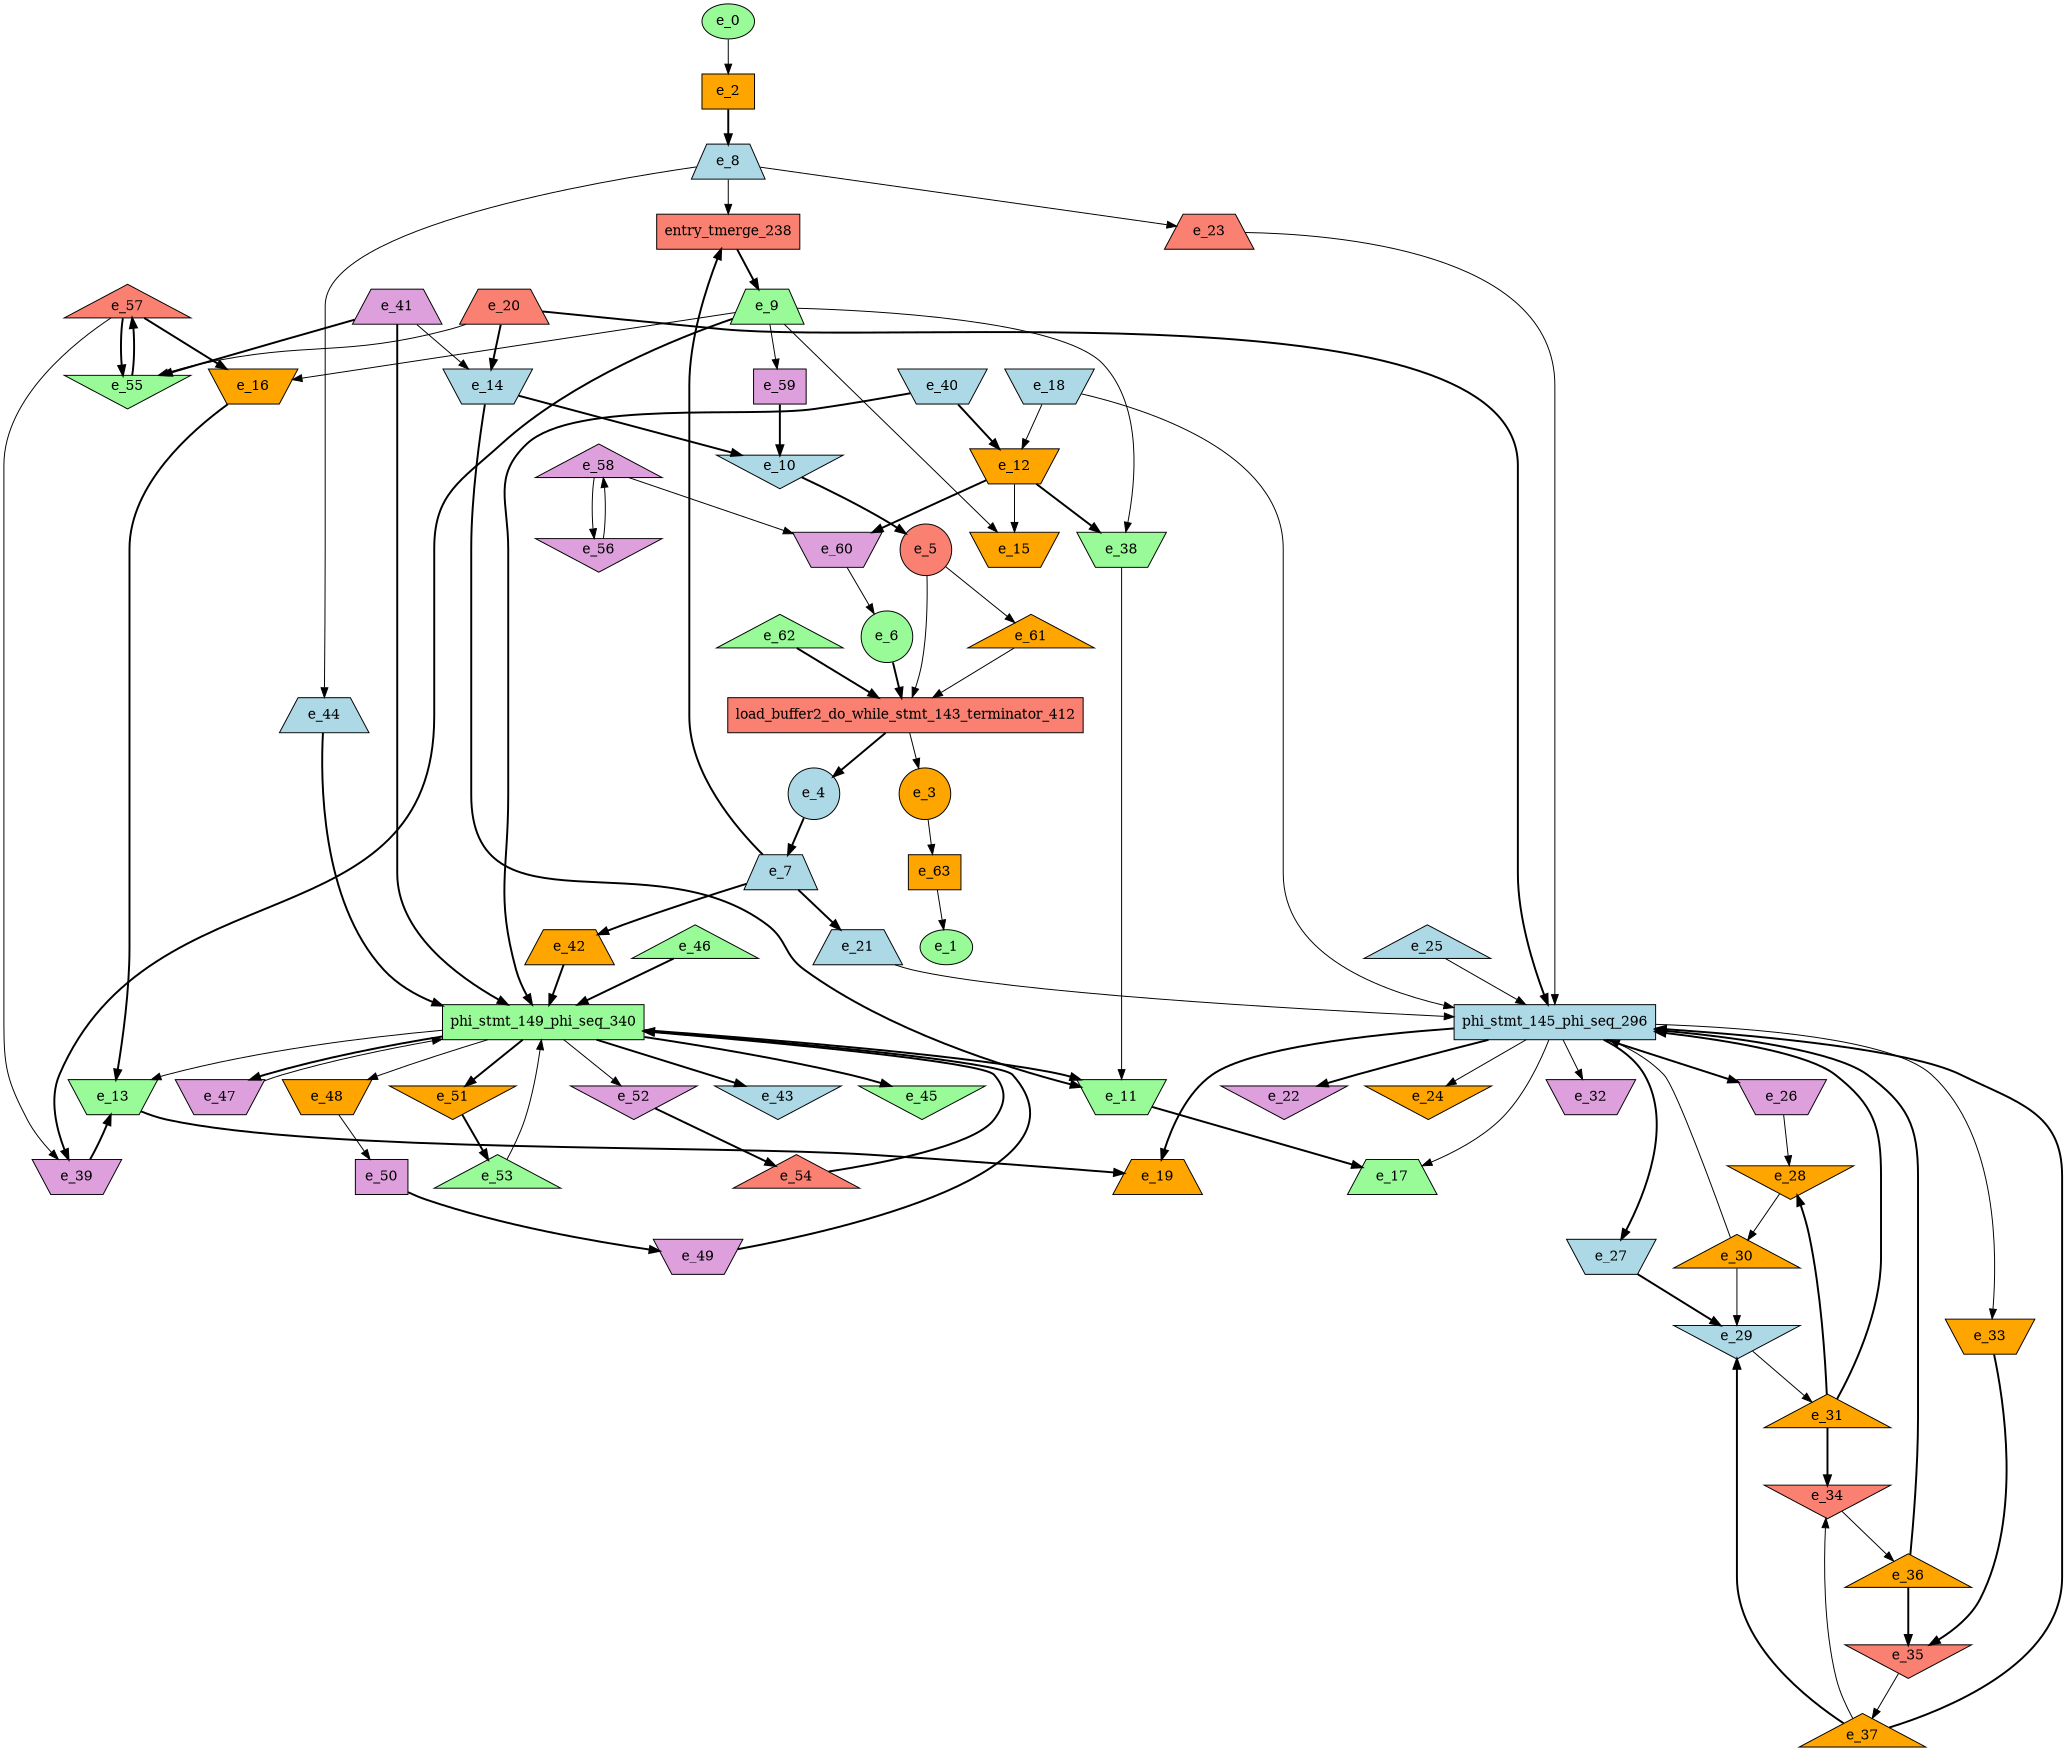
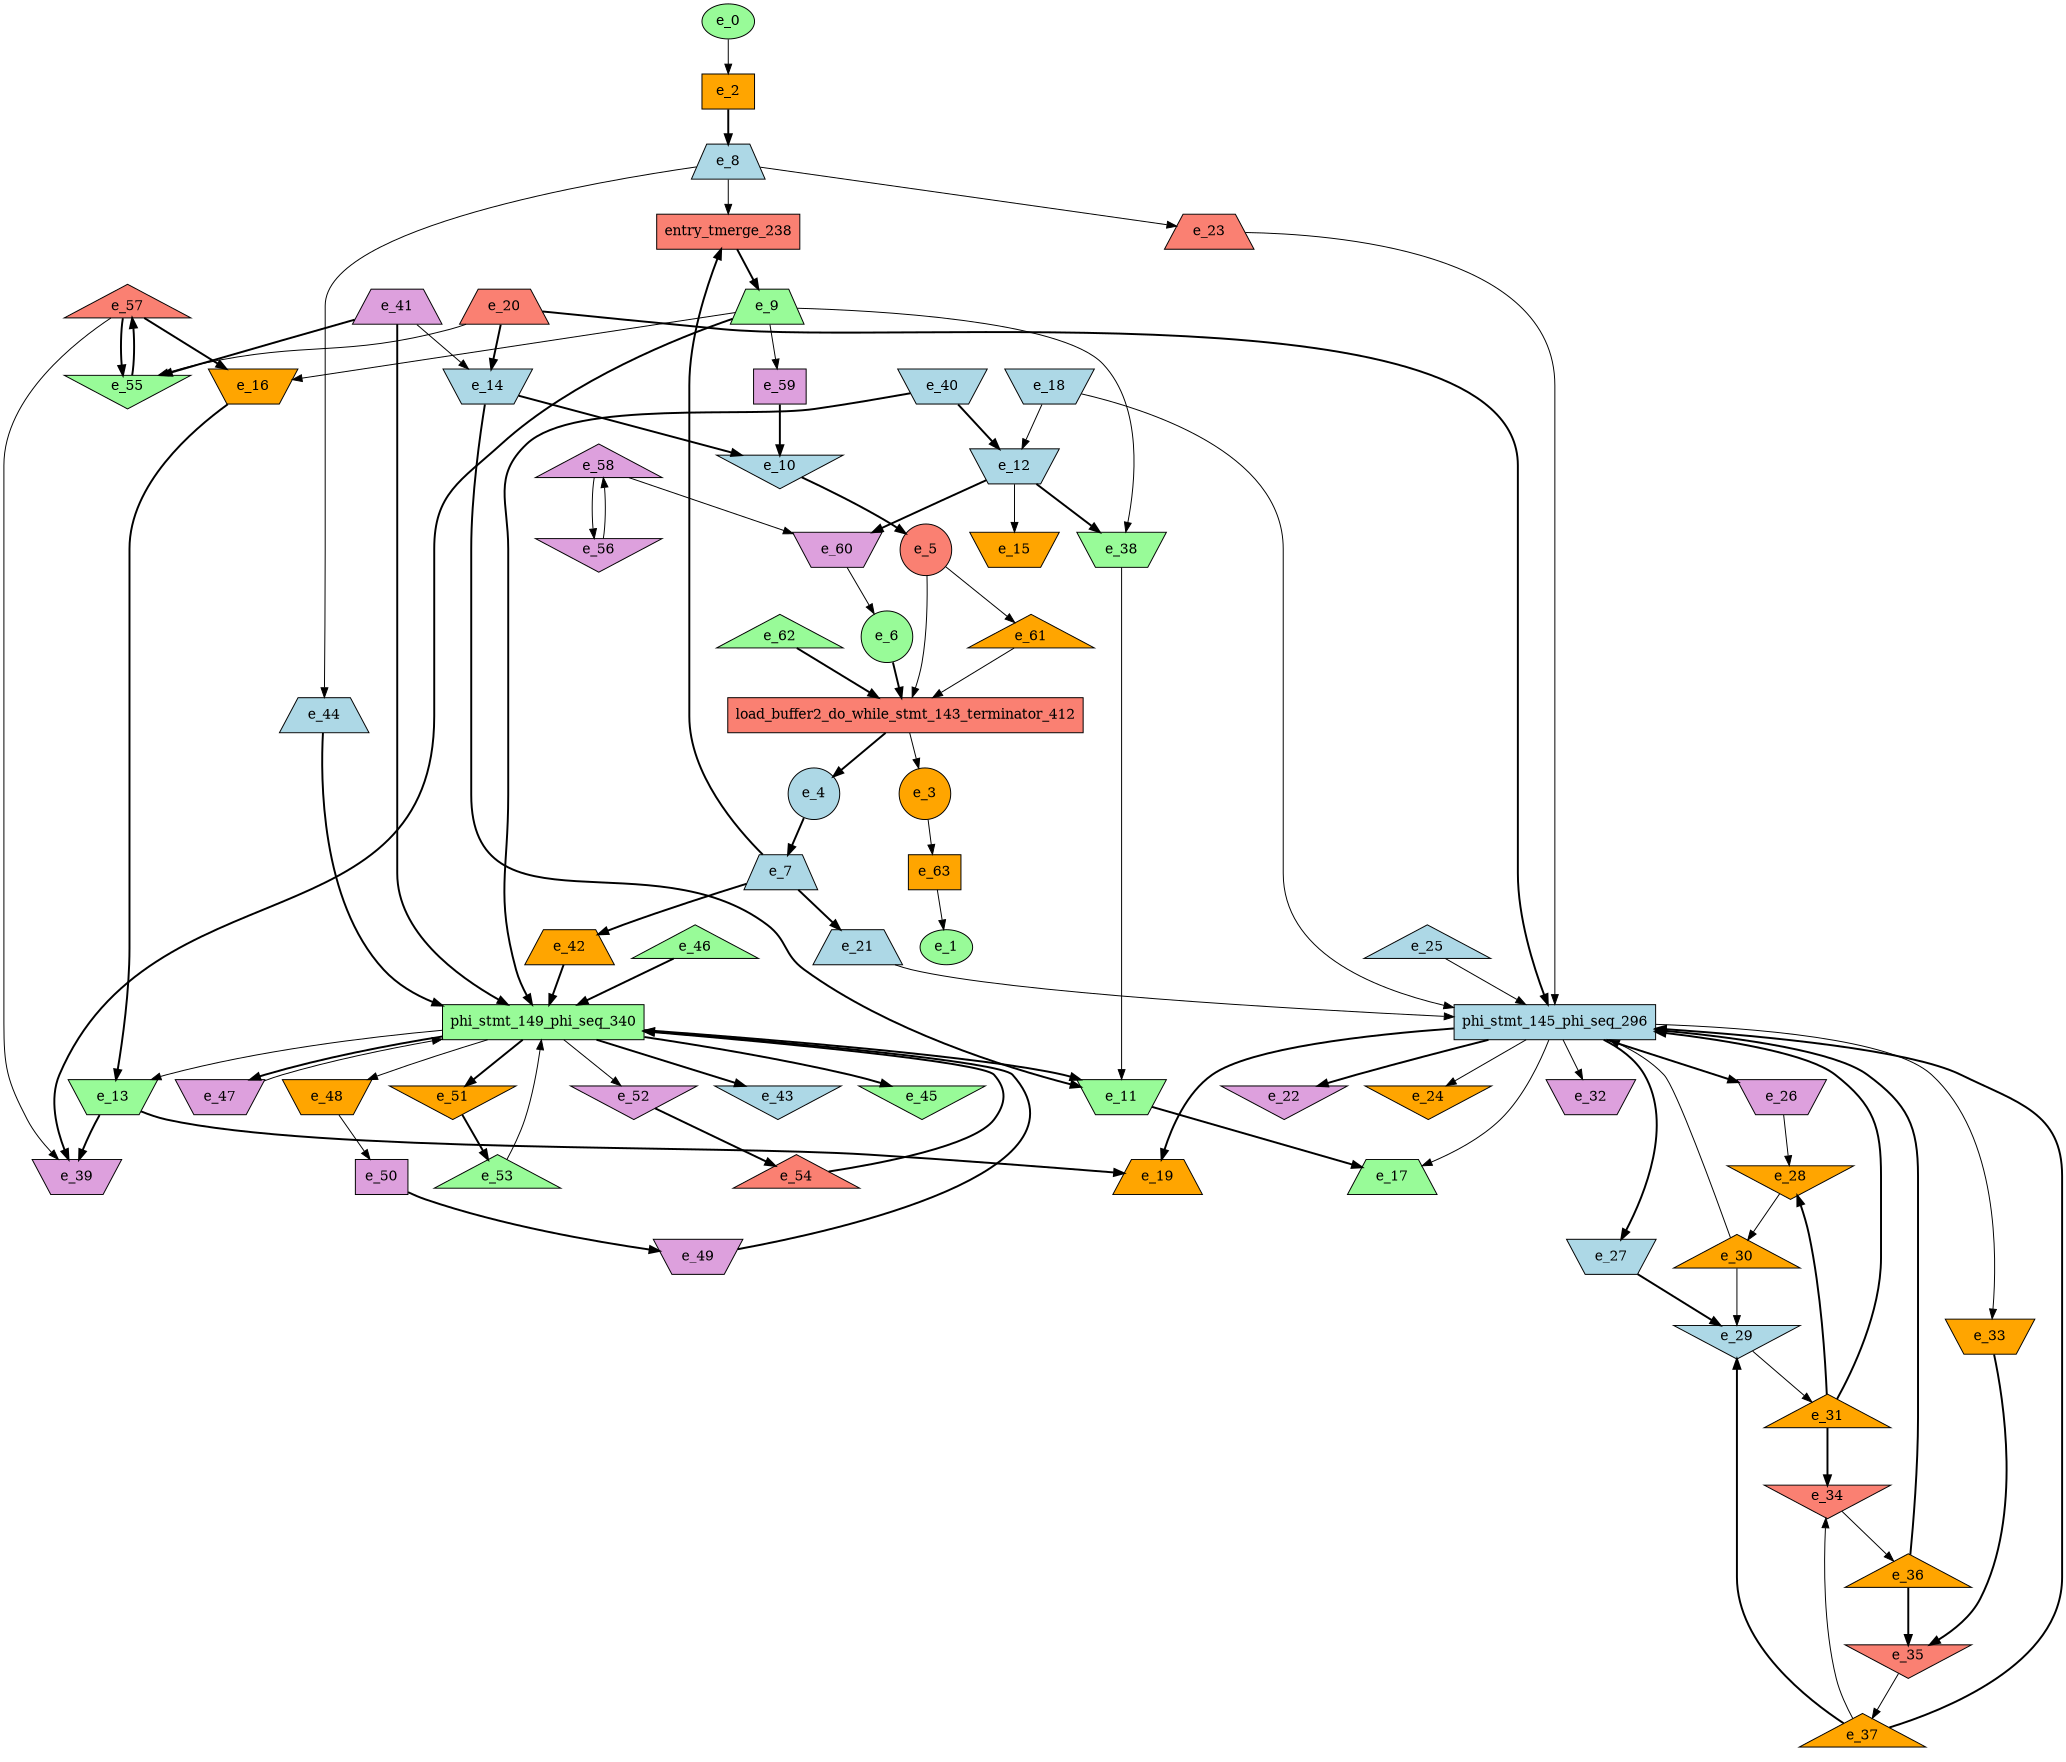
edge "e_9" -> "e_15": removed
node "e_12": fillcolor orange -> lightblue
edge "e_39" -> "e_13": reversed
